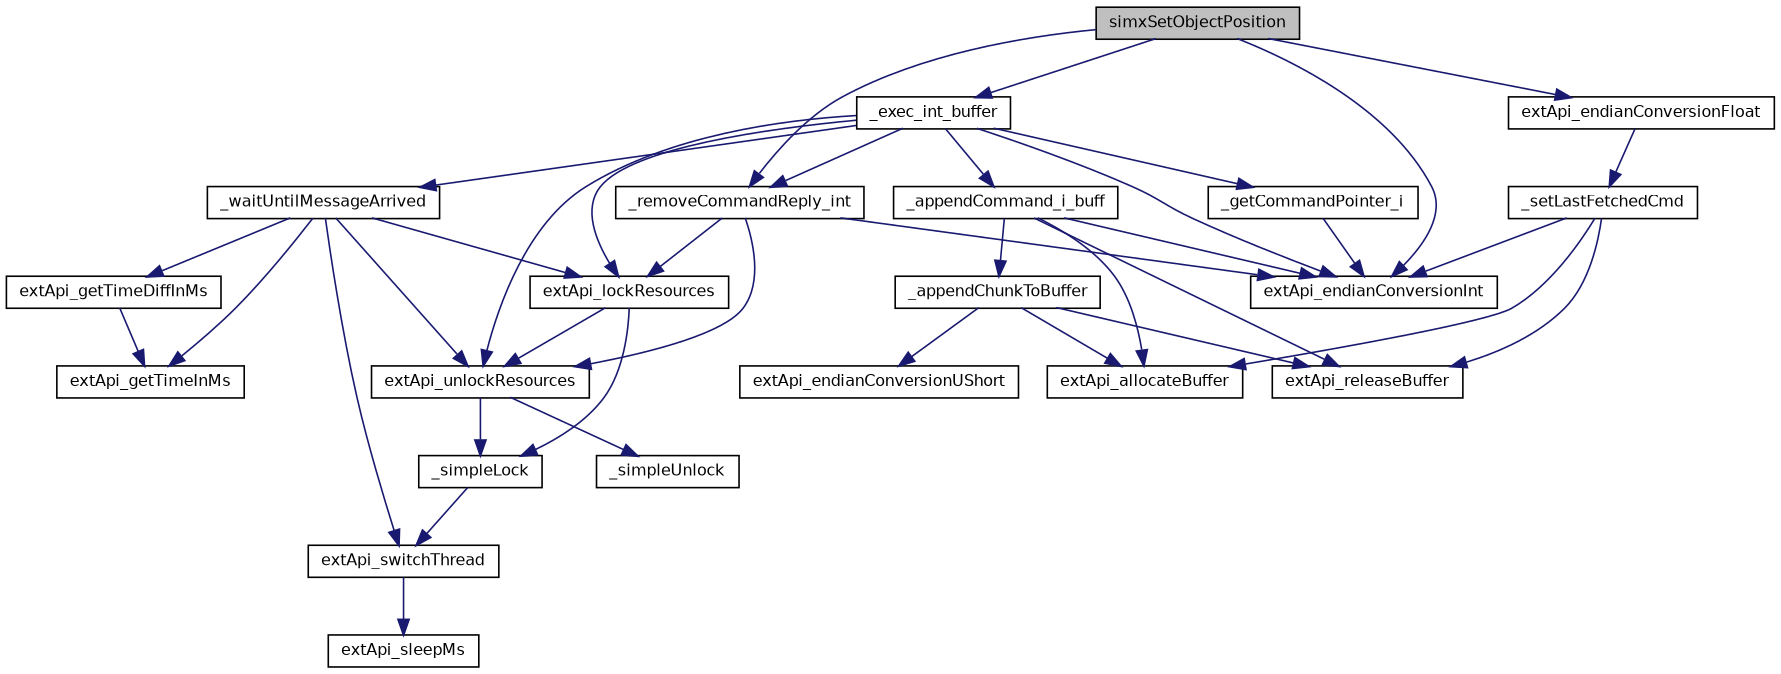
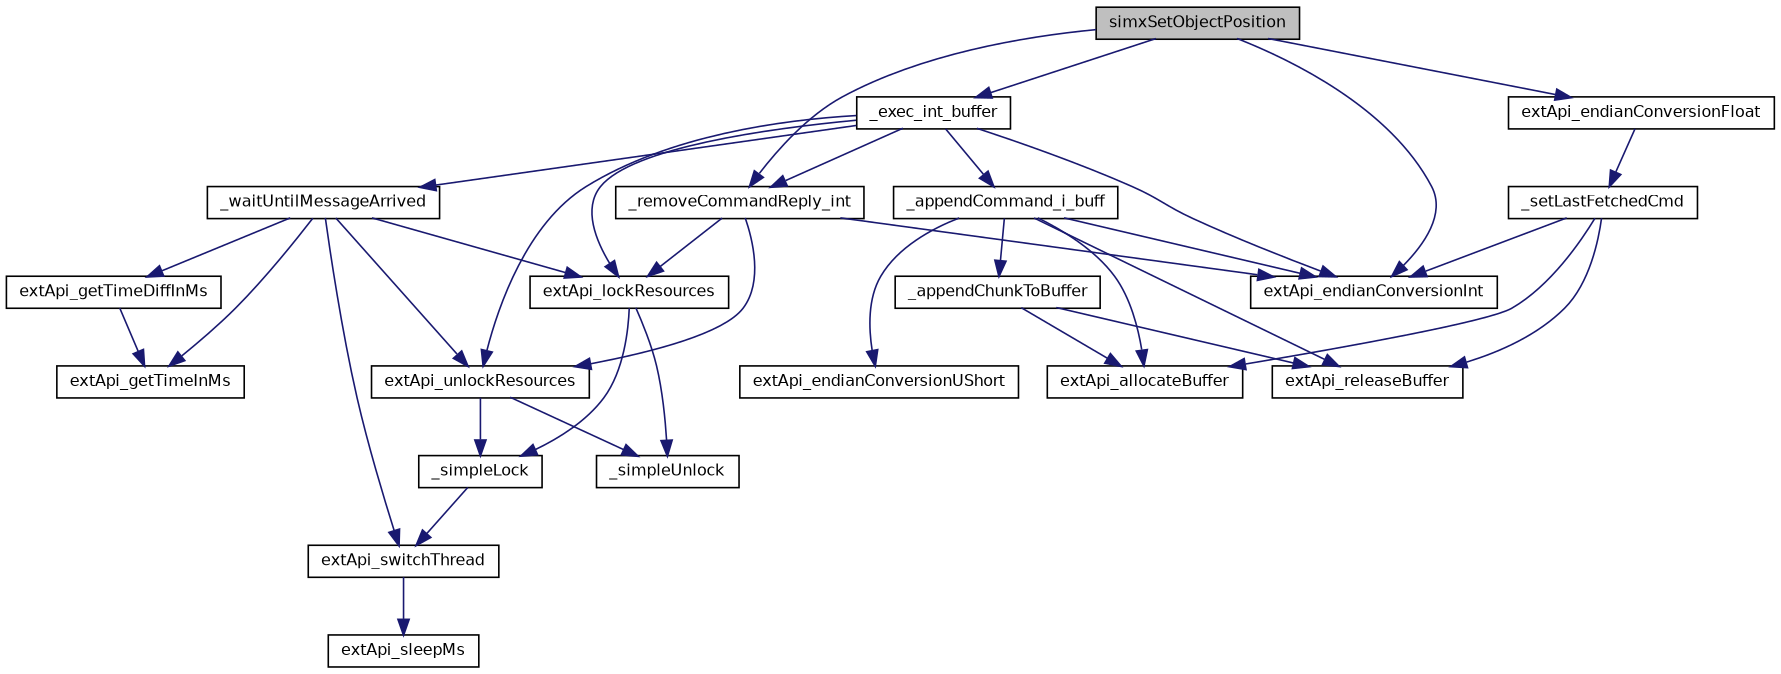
node "_getCommandPointer_i": removed
edge "_appendChunkToBuffer" -> "extApi_endianConversionUShort": now "_appendCommand_i_buff" -> "extApi_endianConversionUShort"
edge "extApi_lockResources" -> "extApi_unlockResources": now "extApi_lockResources" -> "_simpleUnlock"
